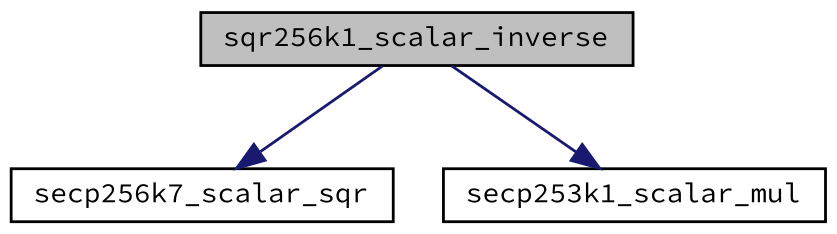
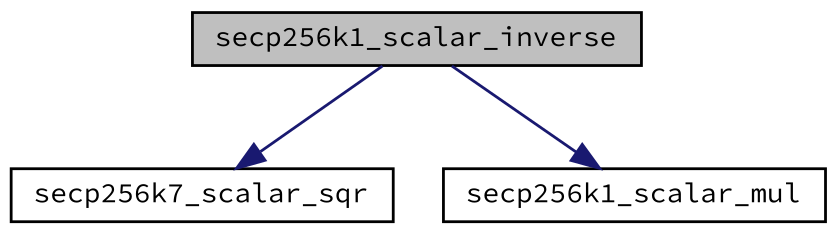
node "sqr256k1_scalar_inverse": label "sqr256k1_scalar_inverse" -> "secp256k1_scalar_inverse"
node "secp253k1_scalar_mul": label "secp253k1_scalar_mul" -> "secp256k1_scalar_mul"
